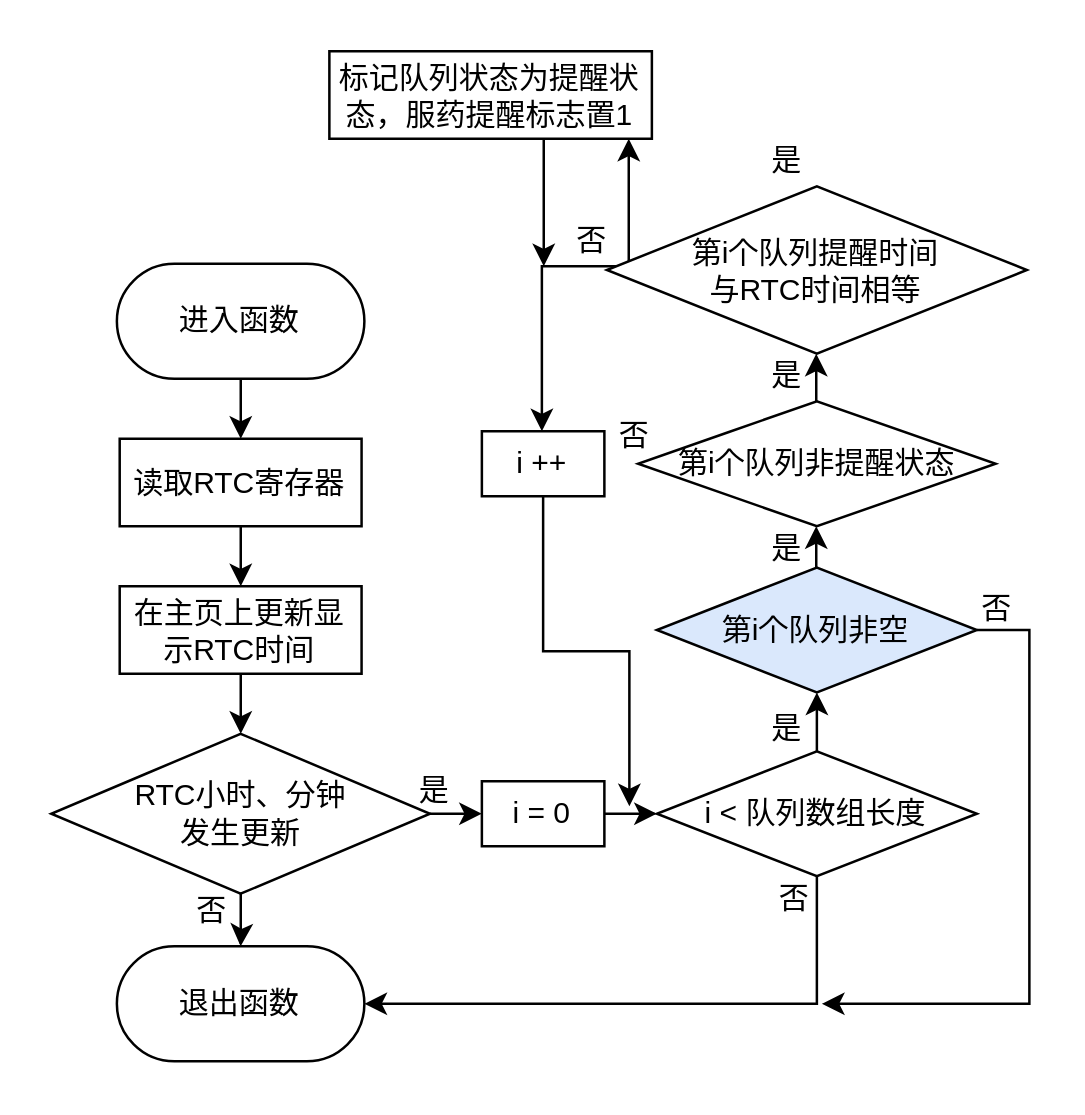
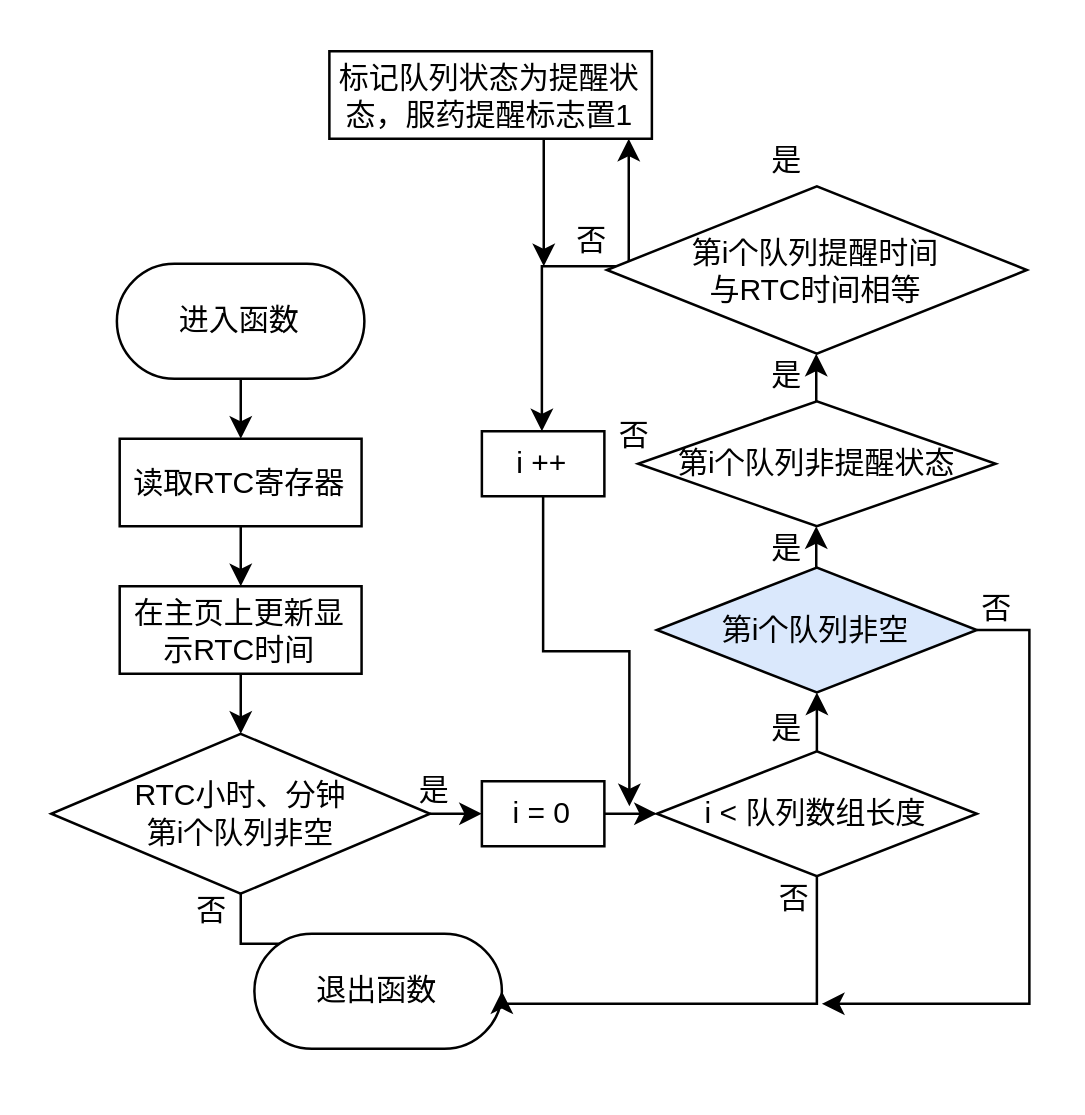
node "RTC小时、分钟 发生更新": label "RTC小时、分钟 发生更新" -> "RTC小时、分钟 第i个队列非空"
node "退出函数": moved (241, 1004) -> (378, 991)
